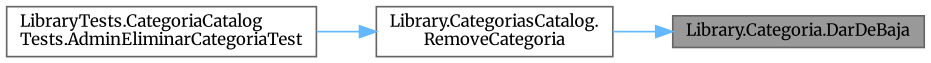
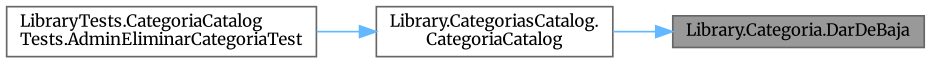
node "Library.CategoriasCatalog. RemoveCategoria": label "Library.CategoriasCatalog. RemoveCategoria" -> "Library.CategoriasCatalog. CategoriaCatalog"
